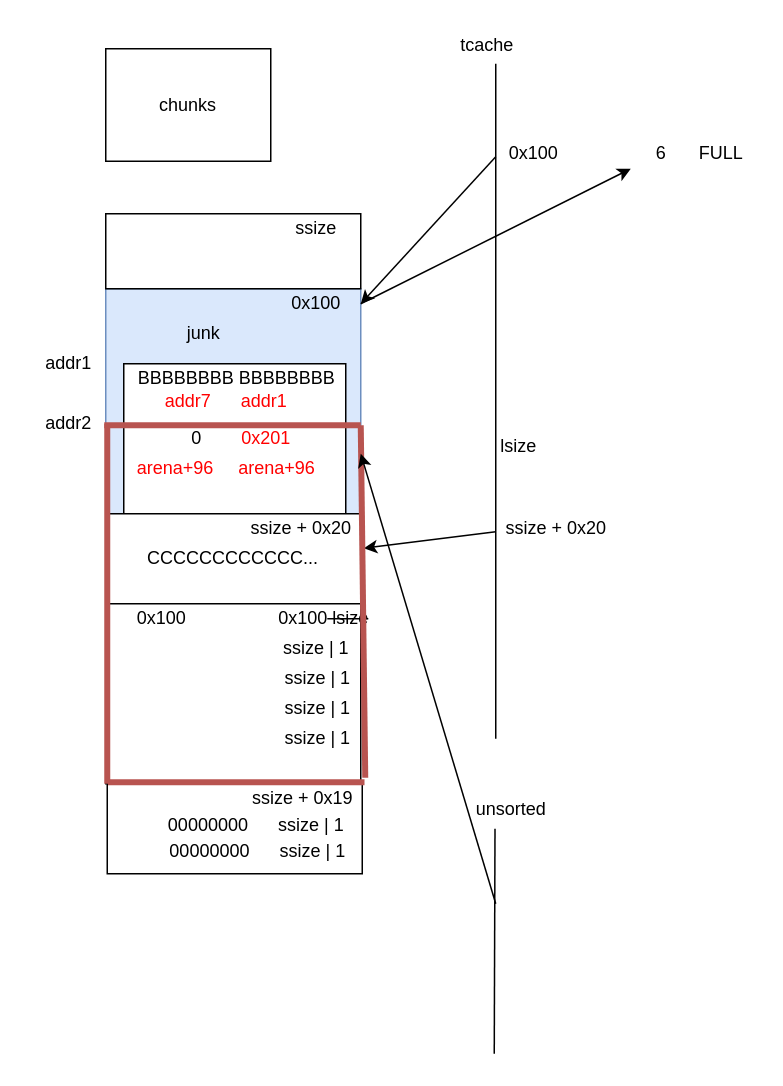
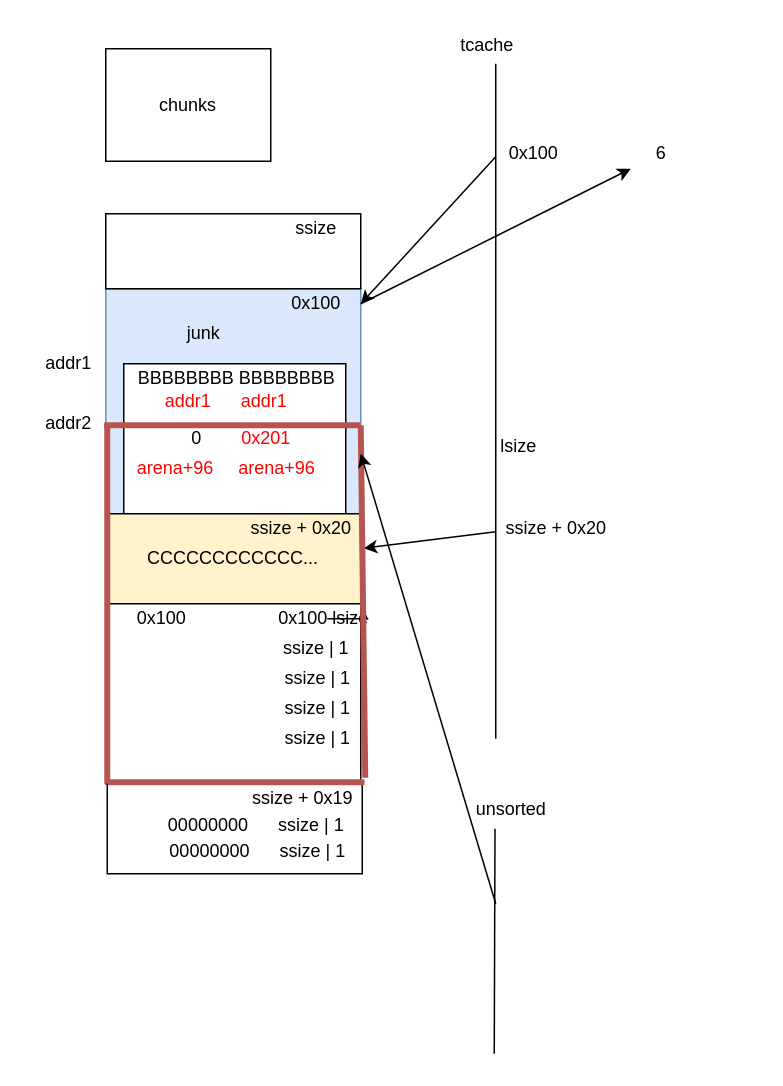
node "FULL": removed
node "addr7 addr1": label "addr7 addr1" -> "addr1 addr1"
node "CCCCCCCCCCCC...": fillcolor #ffffff -> #fff2cc
